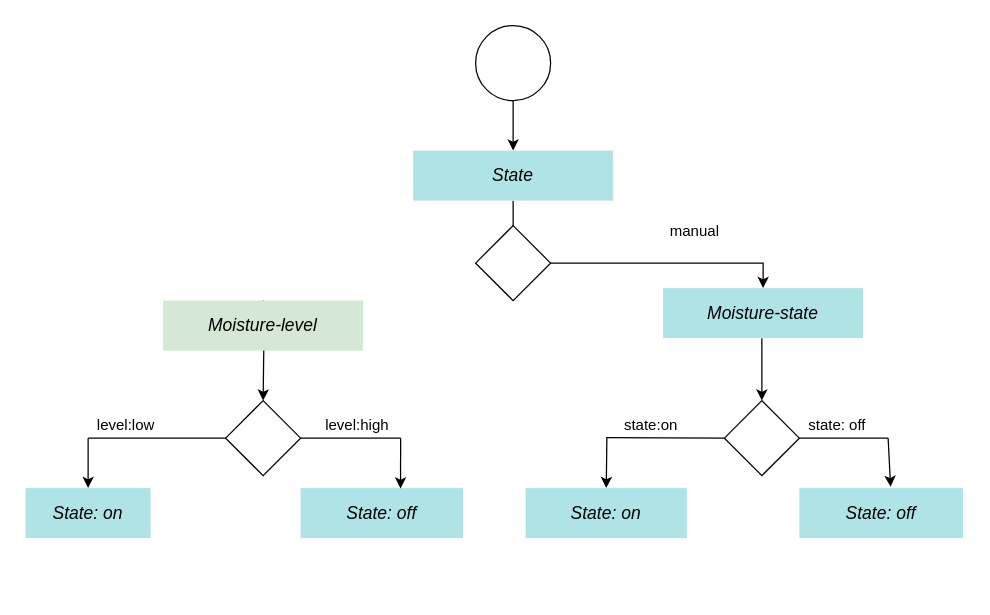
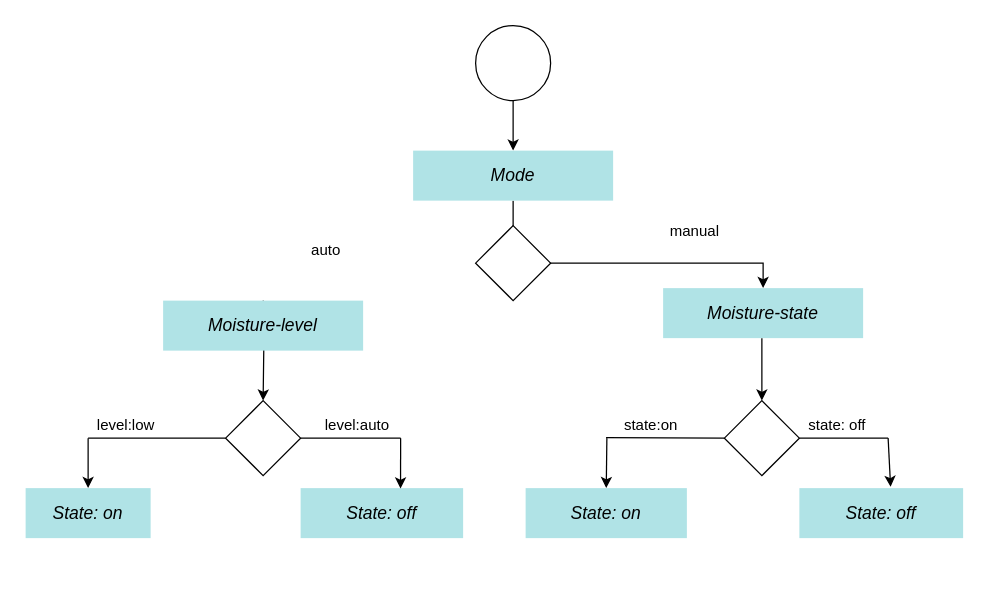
node "State": label "State" -> "Mode"
node "auto": added
node "Moisture-level": fillcolor #d5e8d4 -> #b0e3e6
node "level:high": label "level:high" -> "level:auto"
